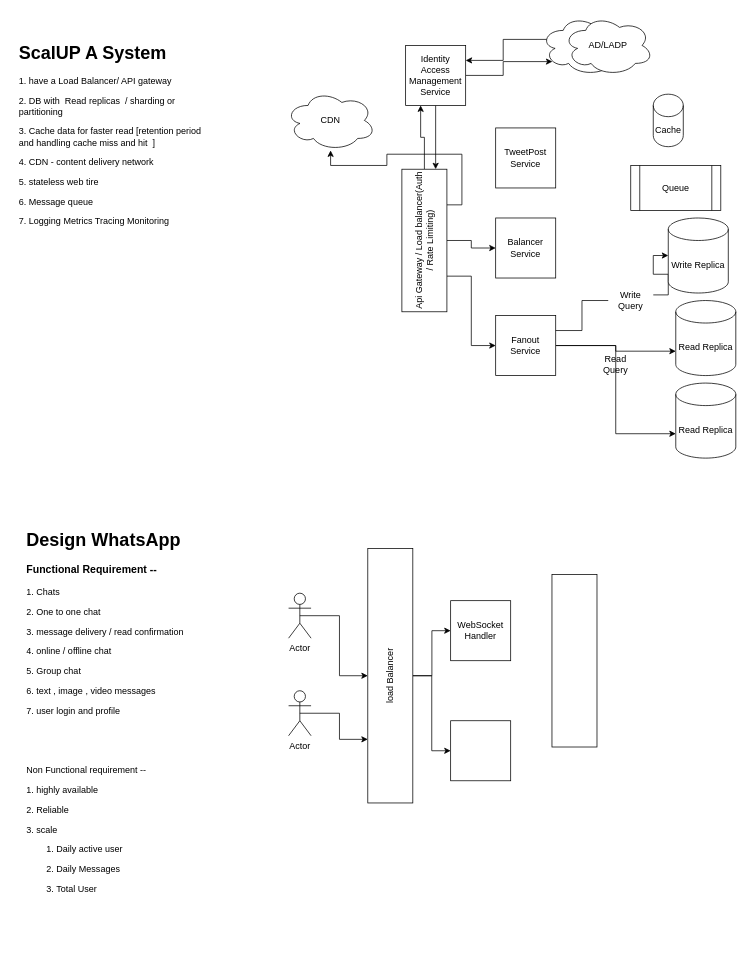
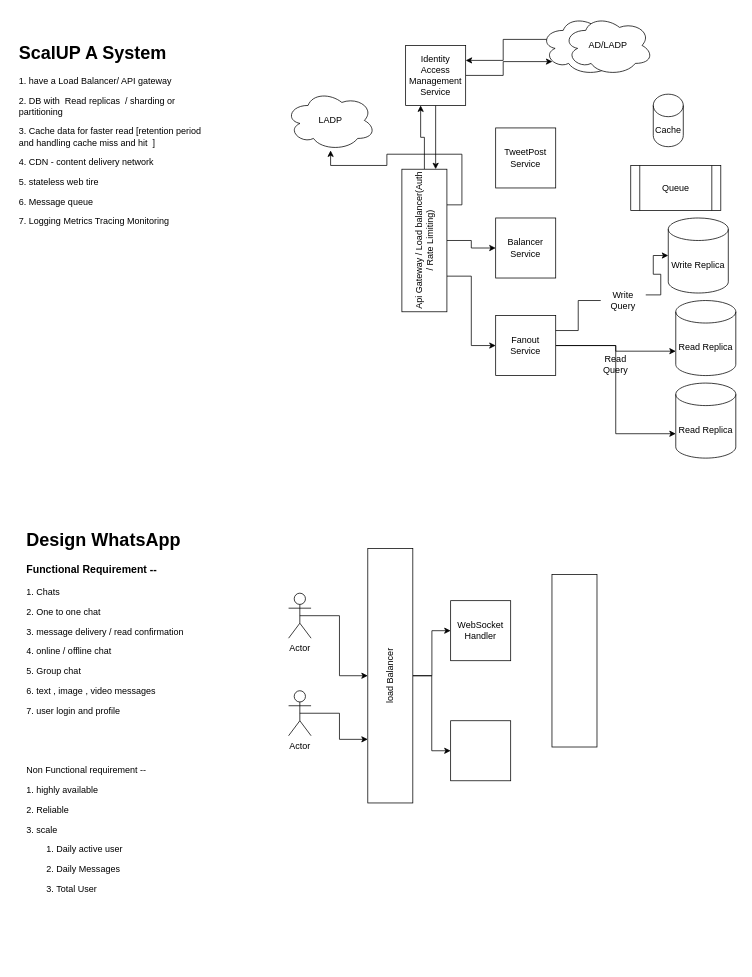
node "CDN": label "CDN" -> "LADP"
node "Write Query": moved (630, 300) -> (623, 300)
